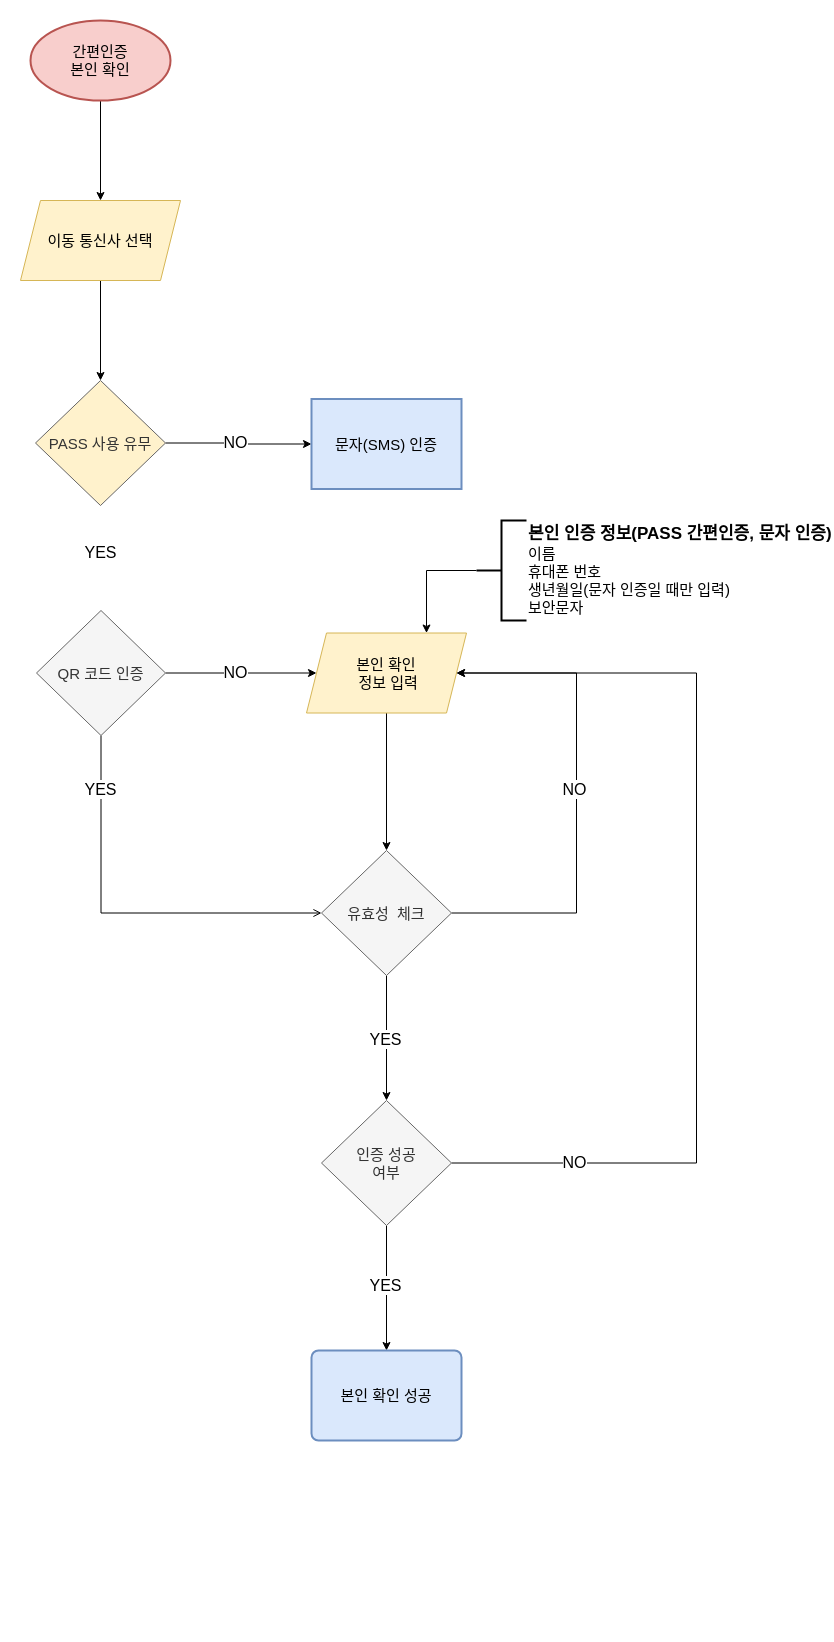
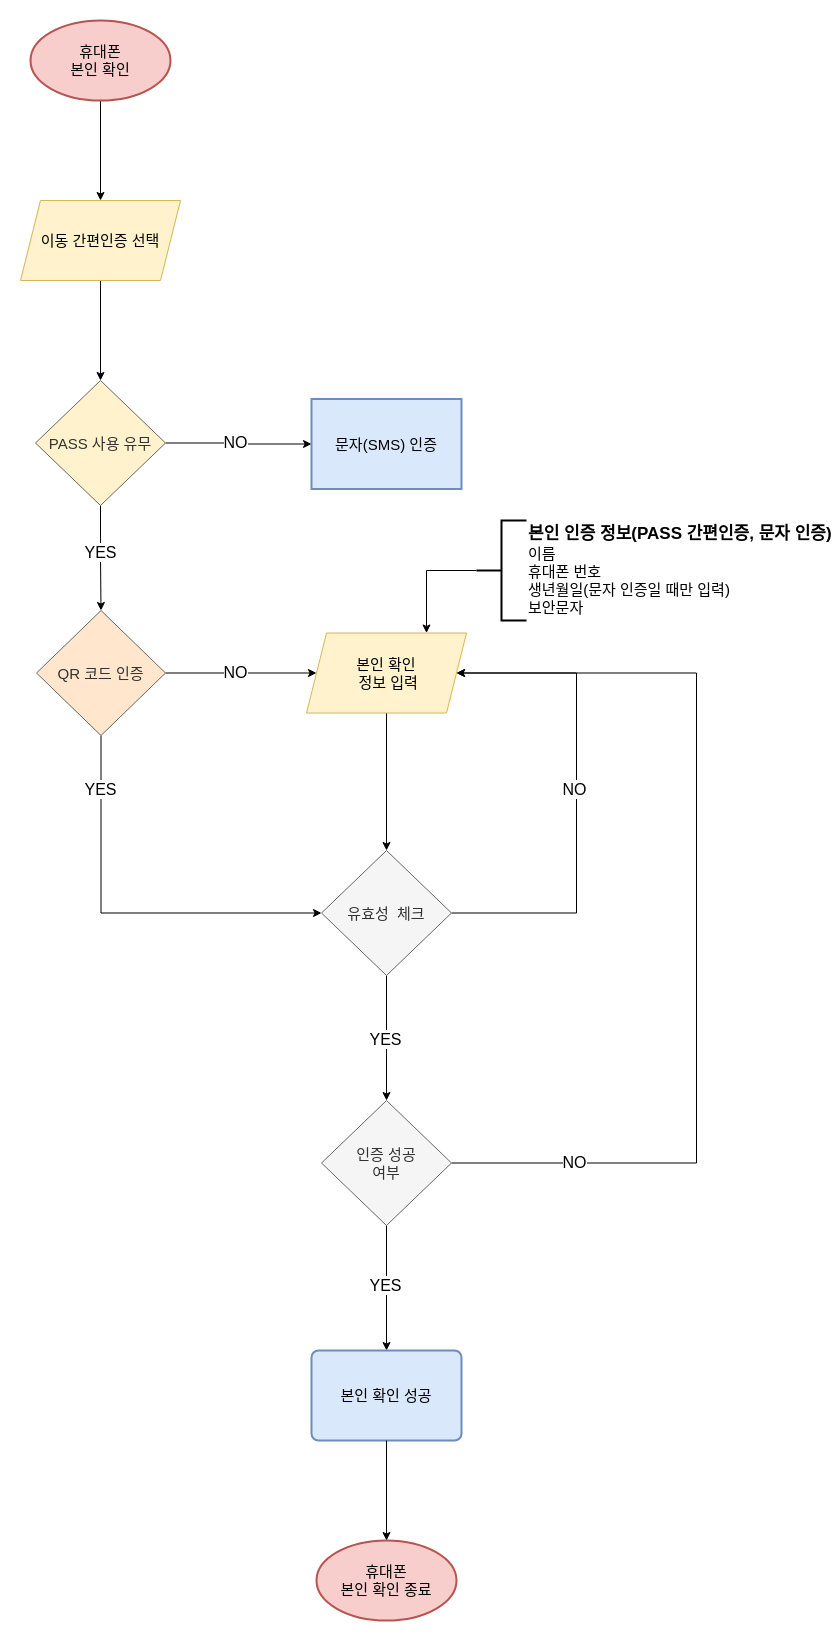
node "간편인증 본인 확인": label "간편인증 본인 확인" -> "휴대폰 본인 확인"
node "이동 통신사 선택": label "이동 통신사 선택" -> "이동 간편인증 선택"
edge "PASS 사용 유무" -> "QR 코드 인증": added
node "QR 코드 인증": fillcolor #f5f5f5 -> #ffe6cc
edge "QR 코드 인증" -> "유효성 체크": arrowhead open -> classic
edge "본인 확인 성공" -> "휴대폰 본인 확인 종료": added
node "휴대폰 본인 확인 종료": added
